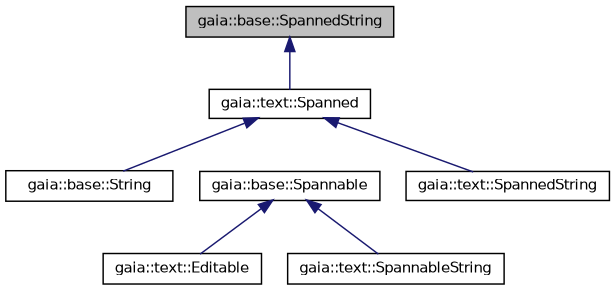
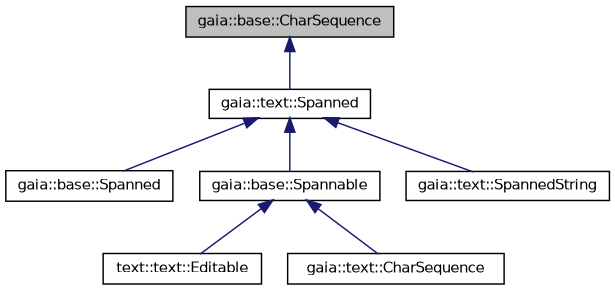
node "gaia::base::SpannedString": label "gaia::base::SpannedString" -> "gaia::base::CharSequence"
edge "gaia::base::Spannable" -> "gaia::text::Spanned": added
node "gaia::base::String": label "gaia::base::String" -> "gaia::base::Spanned"
node "gaia::text::Editable": label "gaia::text::Editable" -> "text::text::Editable"
node "gaia::text::SpannableString": label "gaia::text::SpannableString" -> "gaia::text::CharSequence"
